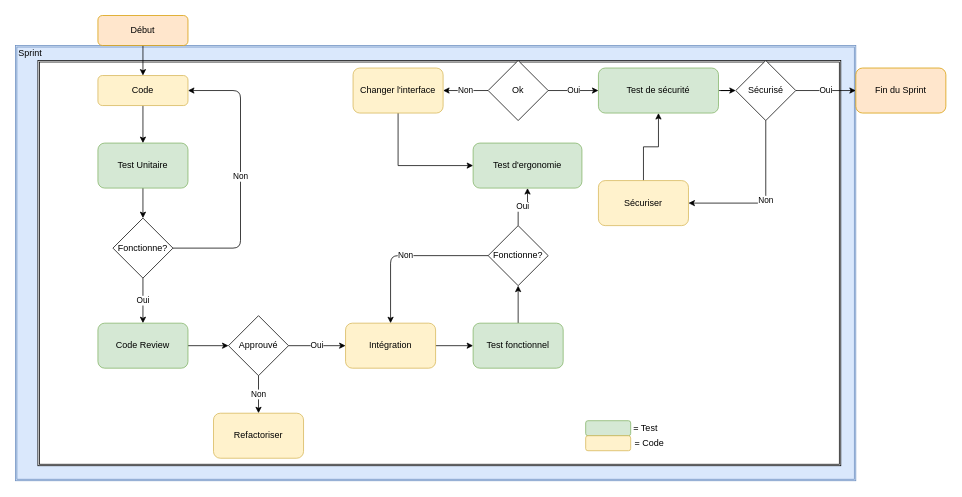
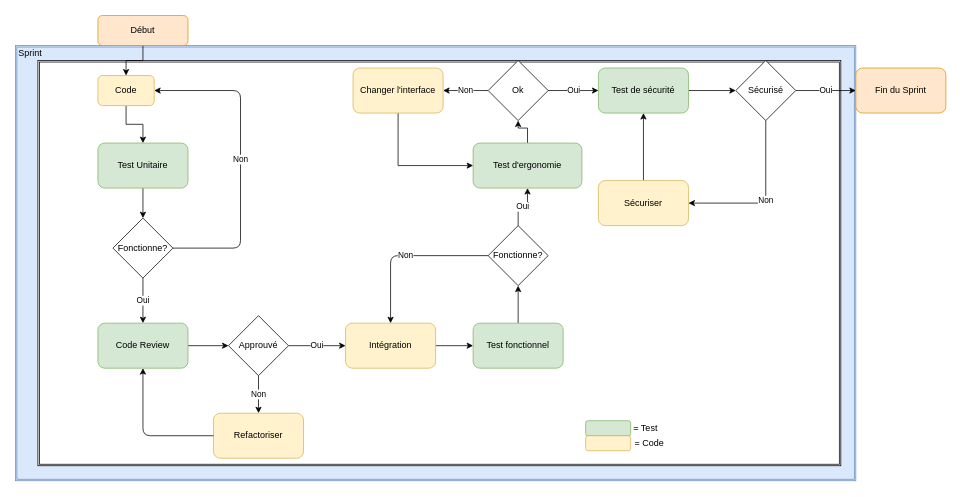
node "Code": size 90x30 -> 56x30
node "Test de sécurité": size 120x45 -> 90x45
edge "Test d'ergonomie" -> "Ok": added
edge "Refactoriser" -> "Code Review": added
